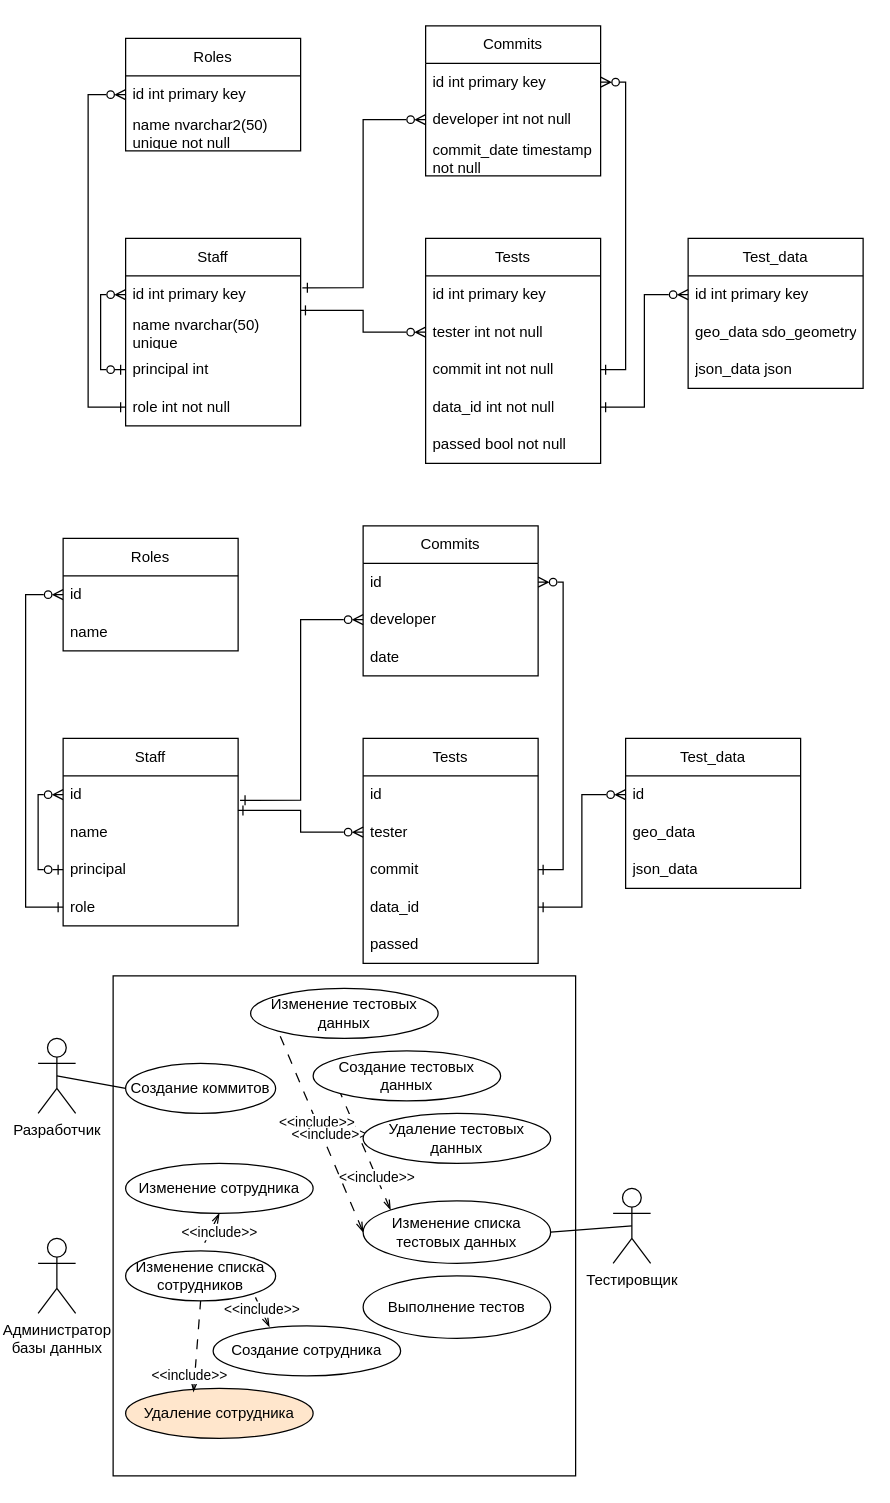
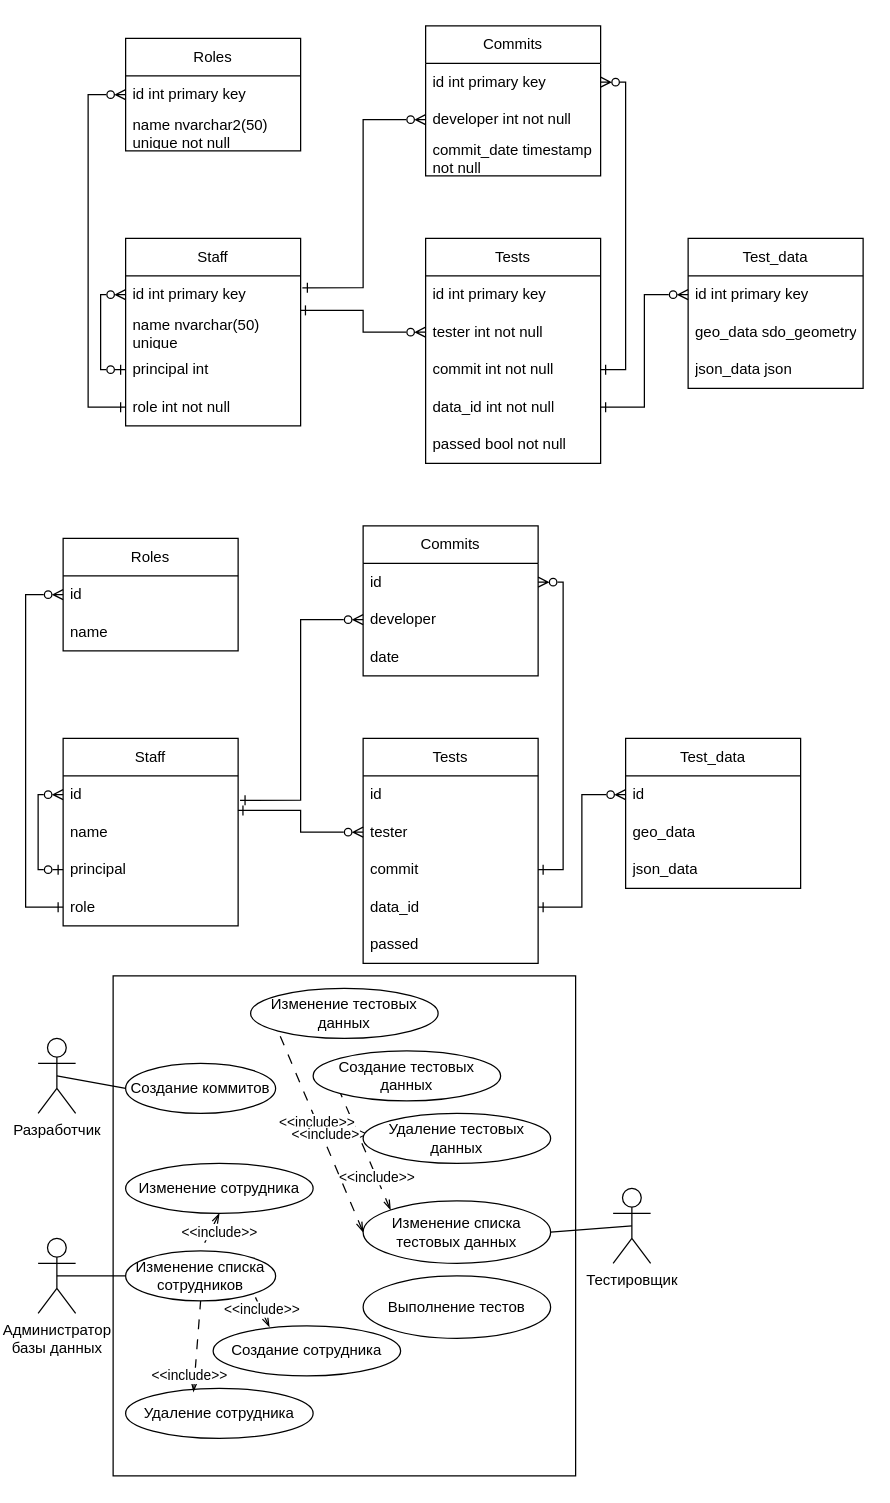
edge "Администратор базы данных" -- "Изменение списка сотрудников": added
node "Удаление сотрудника": fillcolor #ffe6cc -> #ffffff
